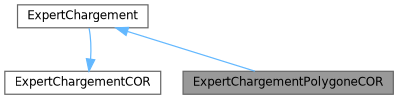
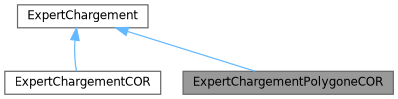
edge "ExpertChargement" -> "ExpertChargementCOR": reversed
